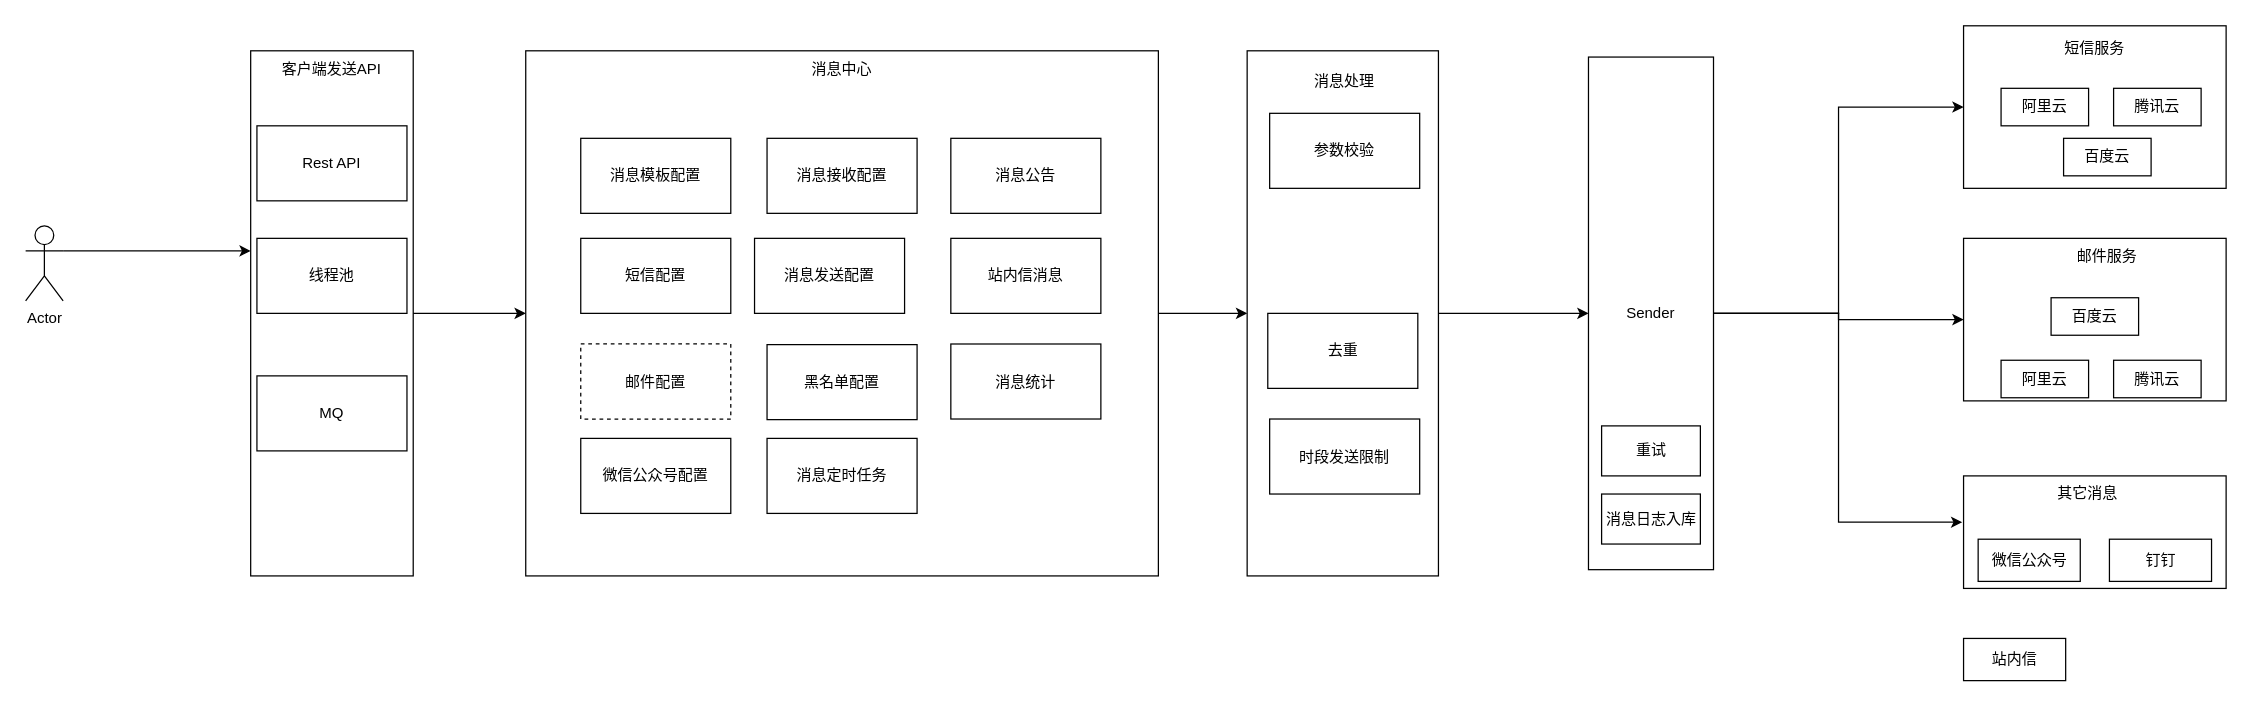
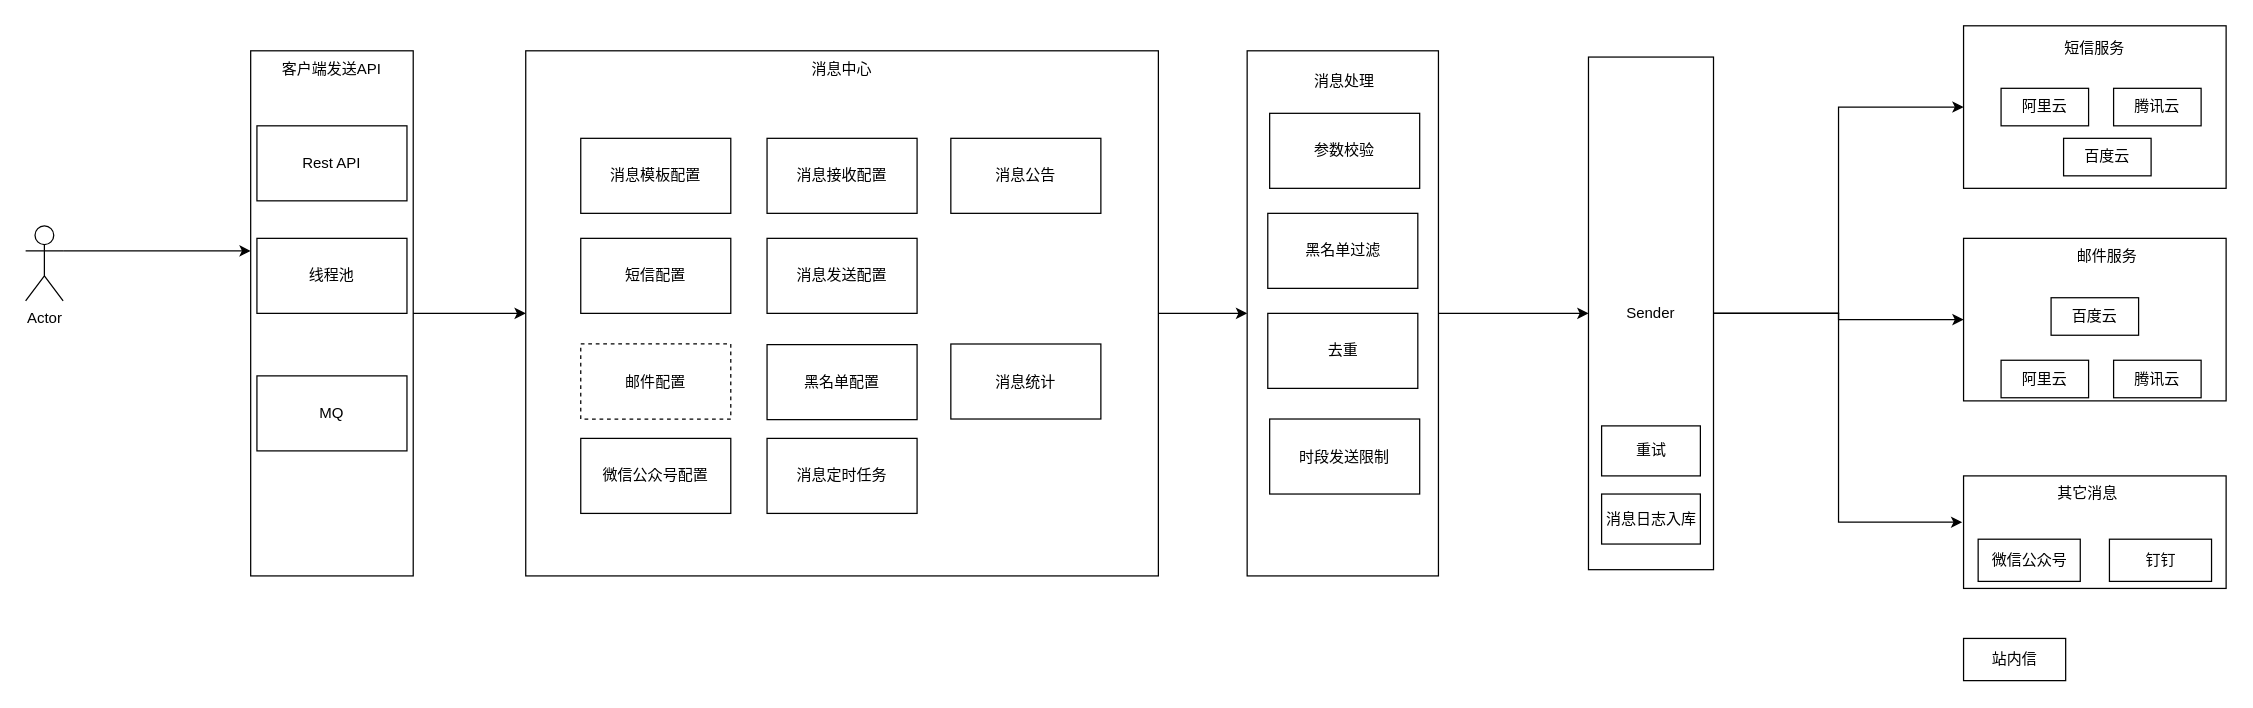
node "黑名单过滤": added
node "消息发送配置": moved (829, 276) -> (842, 276)
node "站内信消息": removed
